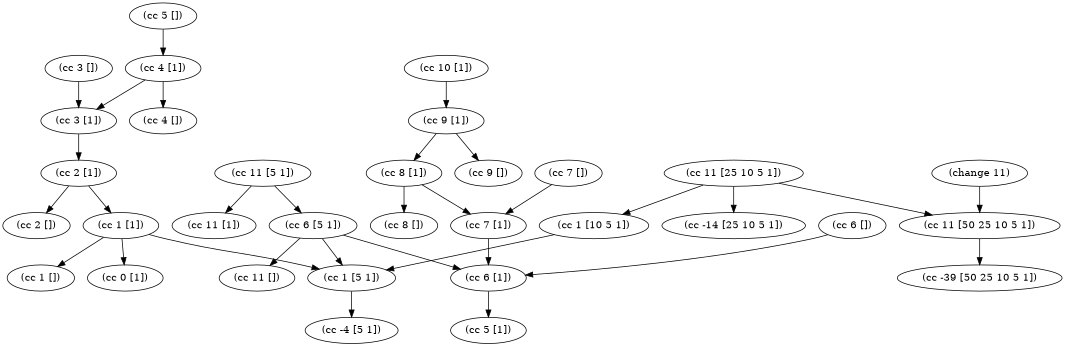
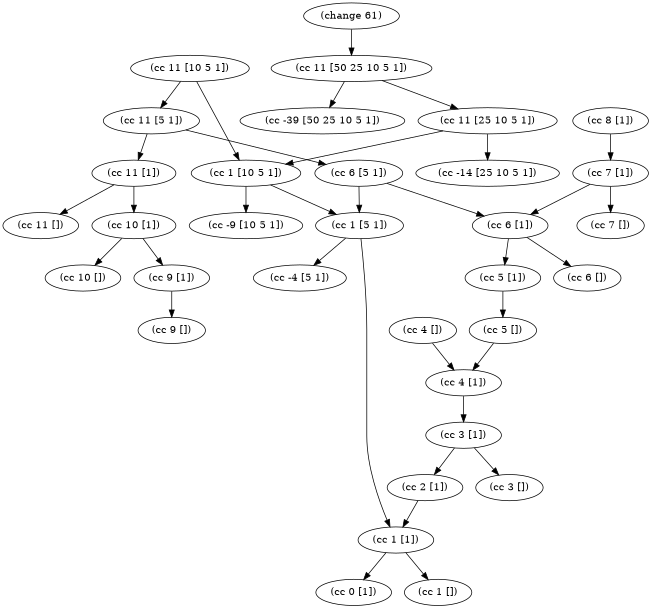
node "(cc 11 [10 5 1])": added
edge "(cc 3 [])" -> "(cc 3 [1])": reversed
edge "(cc 4 [1])" -> "(cc 4 [])": reversed
edge "(cc 9 [1])" -> "(cc 8 [1])": removed
node "(change 11)": label "(change 11)" -> "(change 61)"
edge "(cc 11 [1])" -> "(cc 10 [1])": added
edge "(cc 7 [])" -> "(cc 7 [1])": reversed
edge "(cc 11 [25 10 5 1])" -> "(cc 11 [50 25 10 5 1])": reversed
node "(cc 2 [])": removed
node "(cc -9 [10 5 1])": added
node "(cc 8 [])": removed
edge "(cc 6 [5 1])" -> "(cc 11 [])": now "(cc 11 [1])" -> "(cc 11 [])"
edge "(cc 1 [1])" -> "(cc 1 [5 1])": reversed
edge "(cc 6 [])" -> "(cc 6 [1])": reversed
node "(cc 10 [])": added
edge "(cc 5 [1])" -> "(cc 5 [])": added
